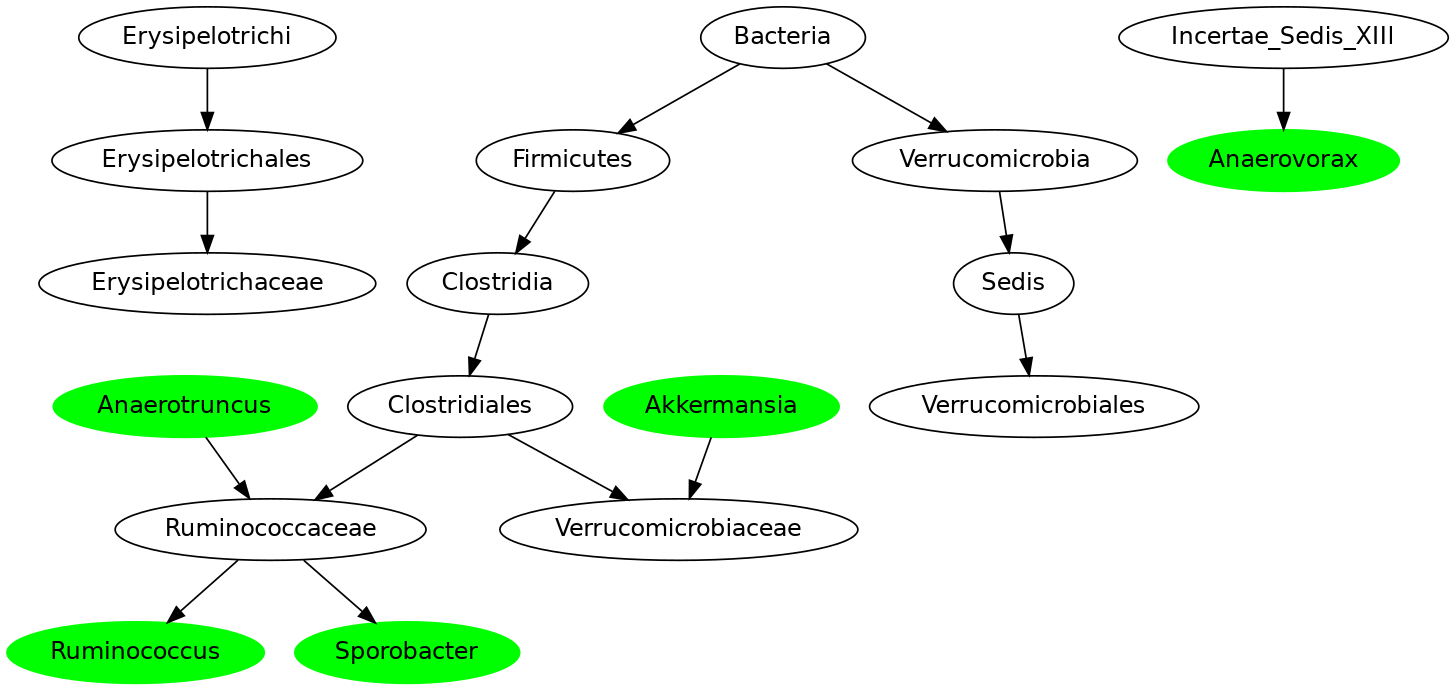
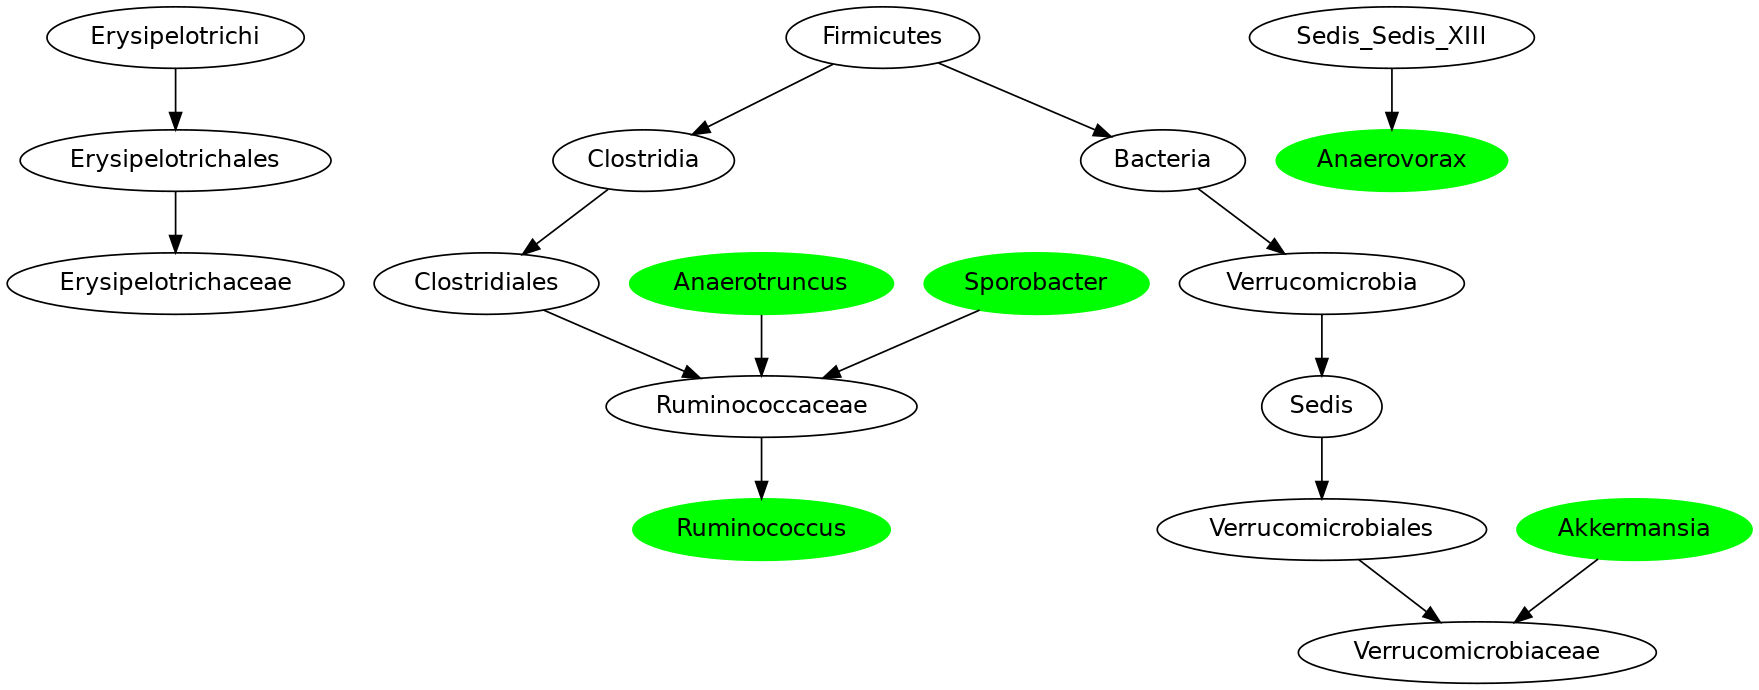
node "Incertae_Sedis_XIII": label "Incertae_Sedis_XIII" -> "Sedis_Sedis_XIII"
edge "Bacteria" -> "Firmicutes": reversed
edge "Clostridiales" -> "Verrucomicrobiaceae": now "Verrucomicrobiales" -> "Verrucomicrobiaceae"
edge "Ruminococcaceae" -> "Sporobacter": reversed
